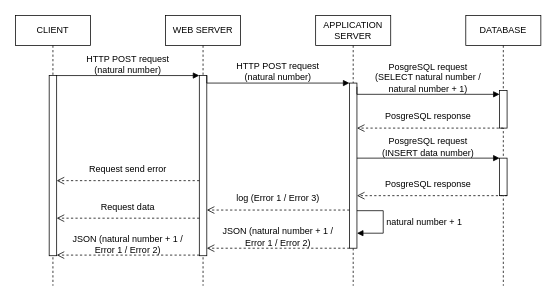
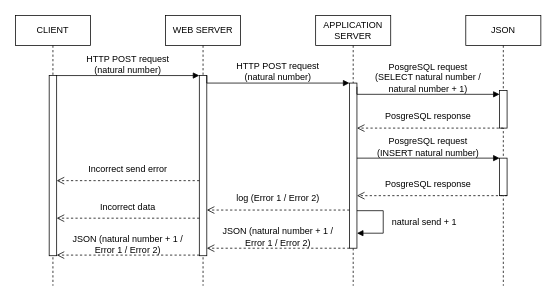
node "DATABASE": label "DATABASE" -> "JSON"
node "PosgreSQL request (INSERT data number)": label "PosgreSQL request (INSERT data number)" -> "PosgreSQL request (INSERT natural number)"
node "Request send error": label "Request send error" -> "Incorrect send error"
node "log (Error 1 / Error 3)": label "log (Error 1 / Error 3)" -> "log (Error 1 / Error 2)"
node "Request data": label "Request data" -> "Incorrect data"
node "natural number + 1": label "natural number + 1" -> "natural send + 1"
